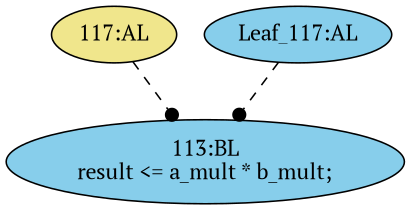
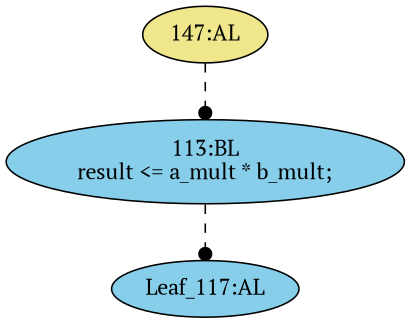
node "117:AL": label "117:AL" -> "147:AL"
edge "Leaf_117:AL" -> "113:BL result <= a_mult * b_mult;": reversed
